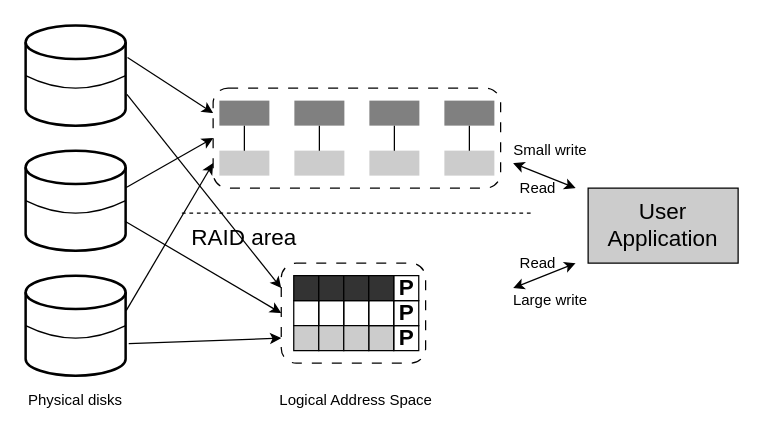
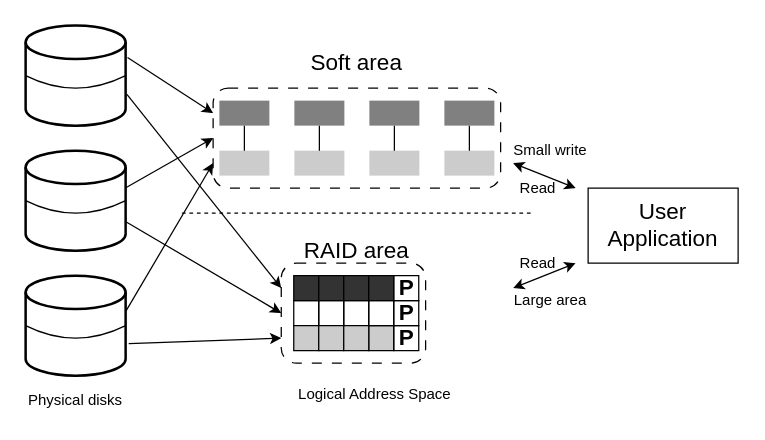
node "Soft area": added
node "User Application": fillcolor #cccccc -> #ffffff
node "RAID area": moved (244, 238) -> (356, 251)
node "Large write": label "Large write" -> "Large area"
node "Logical Address Space": moved (356, 401) -> (375, 394)
